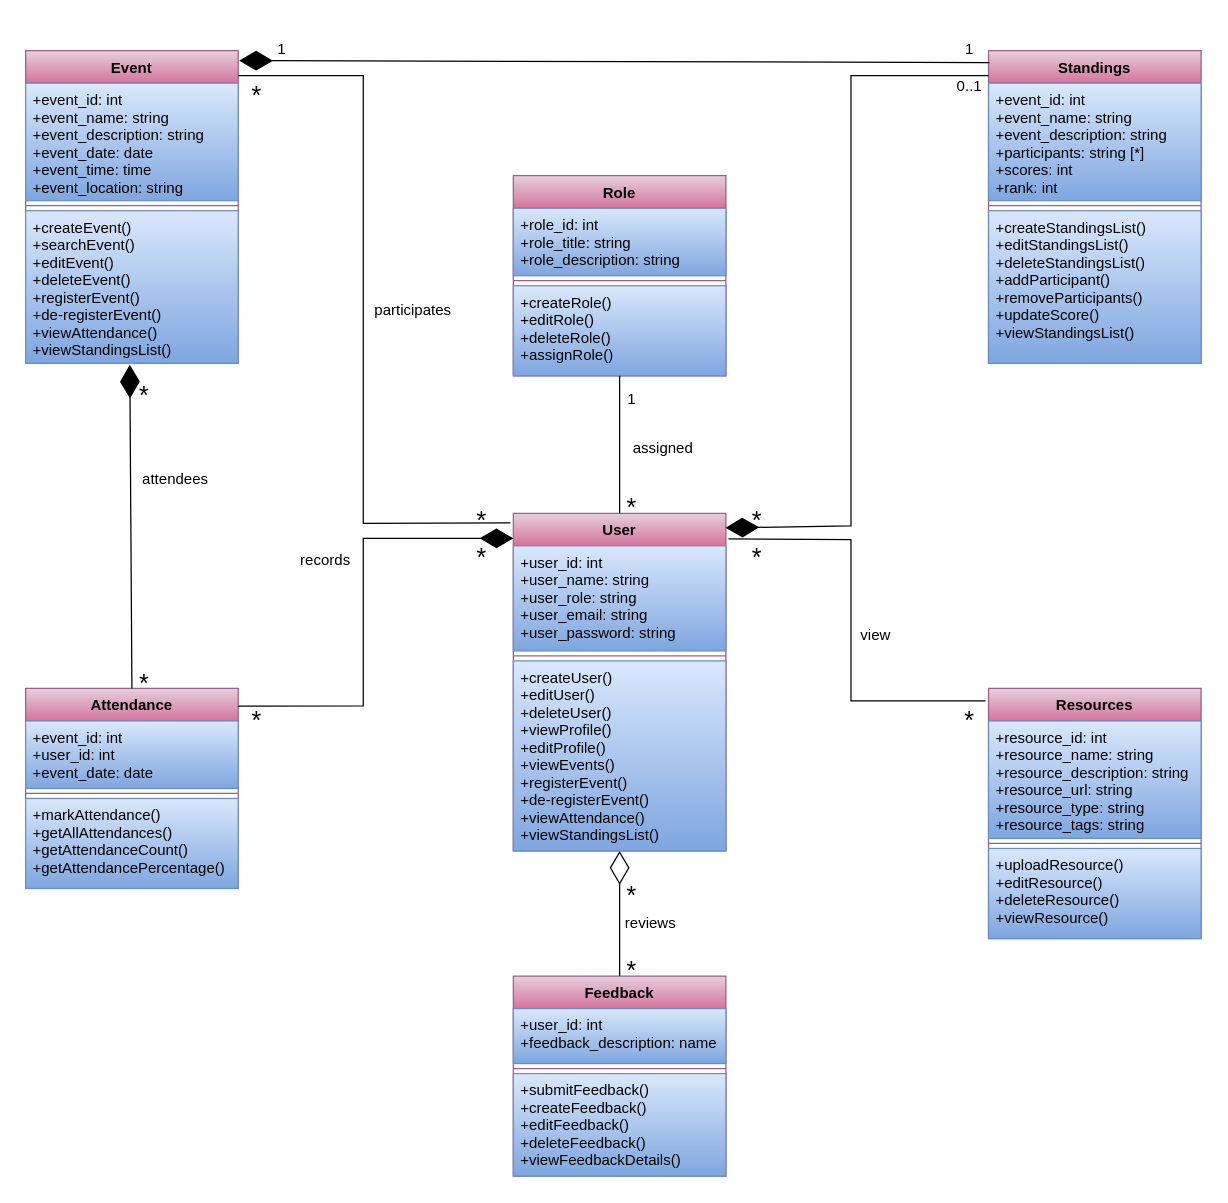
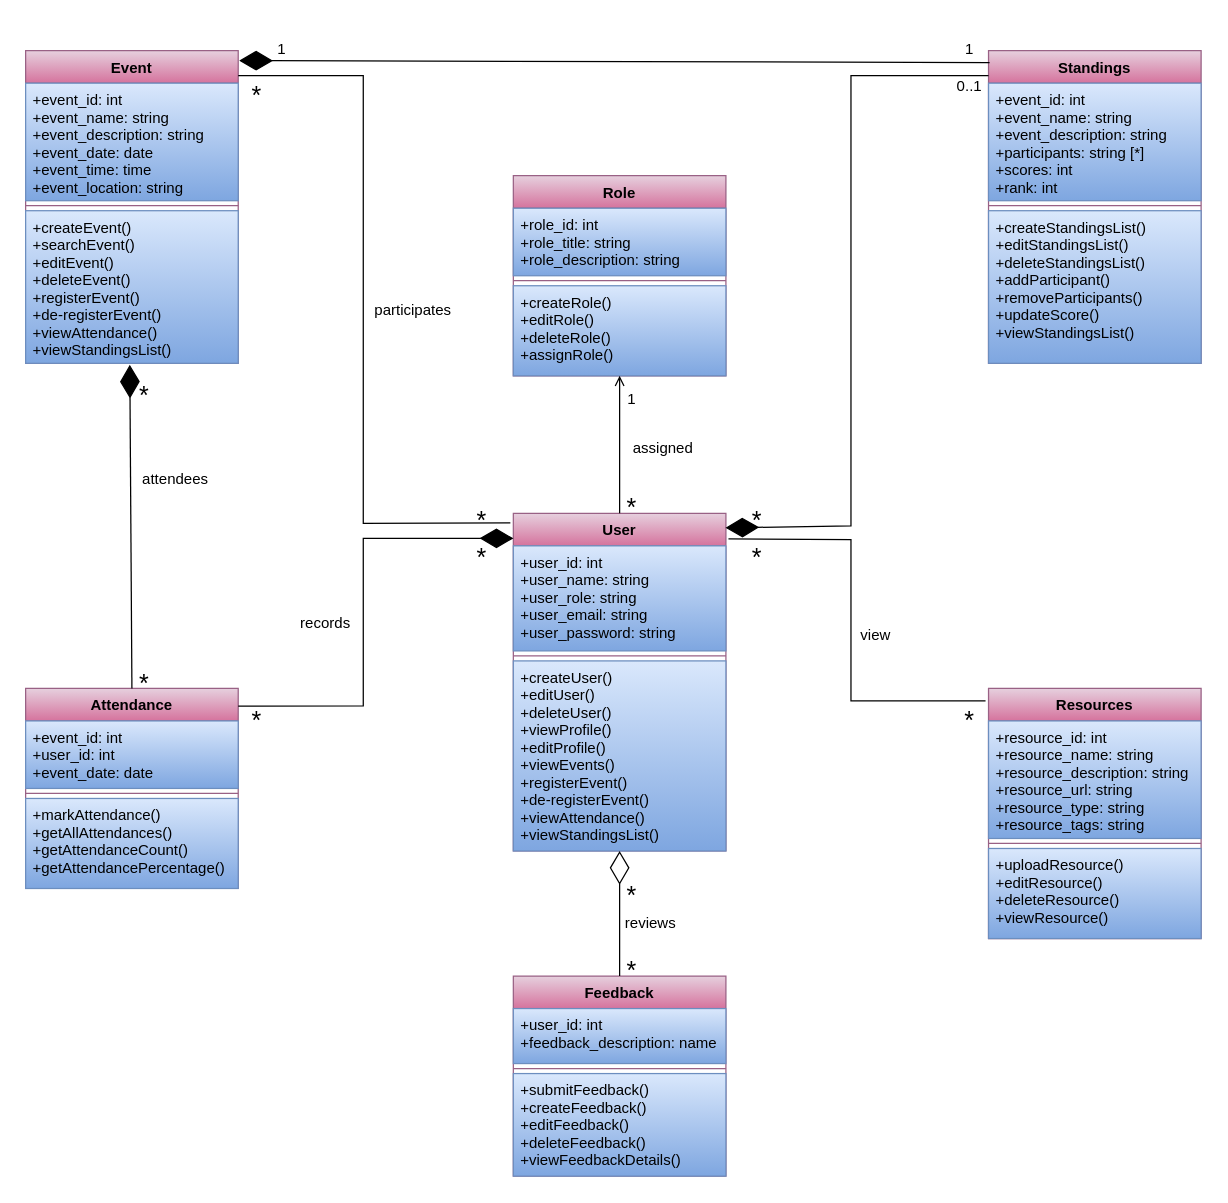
edge "Role" -- "User": arrowhead none -> open
node "records": moved (326, 557) -> (326, 619)
